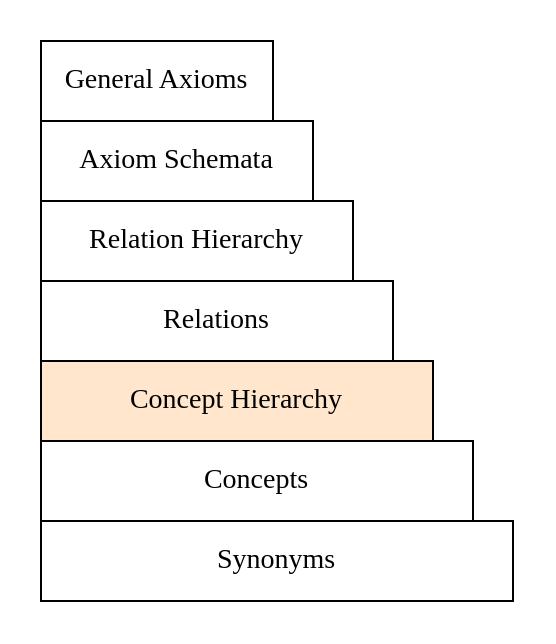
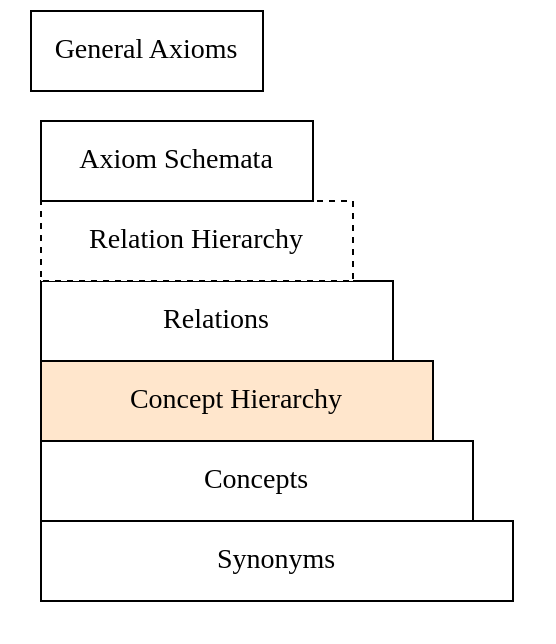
node "General Axioms": moved (157, 81) -> (147, 51)
node "Relation Hierarchy": style solid -> dashed
